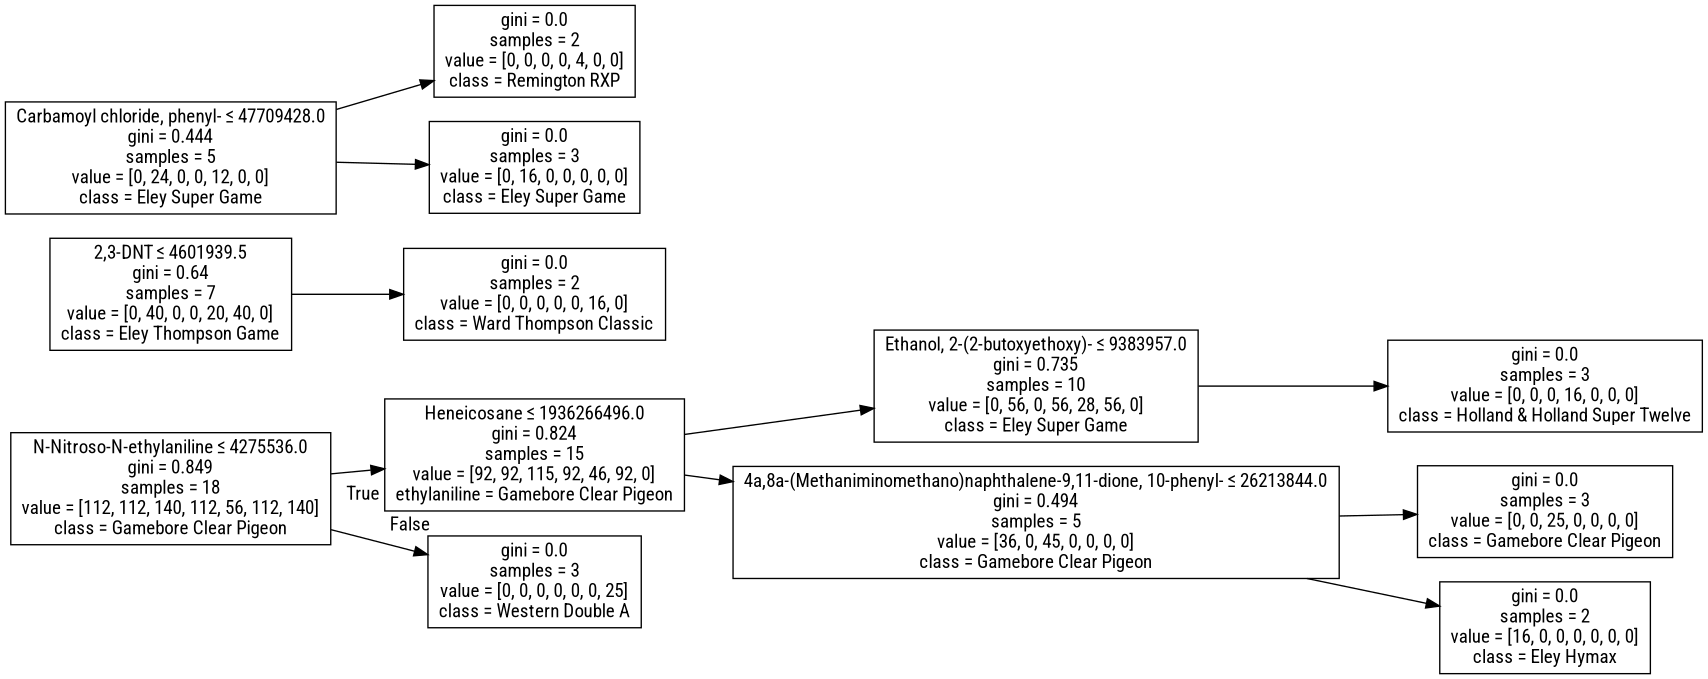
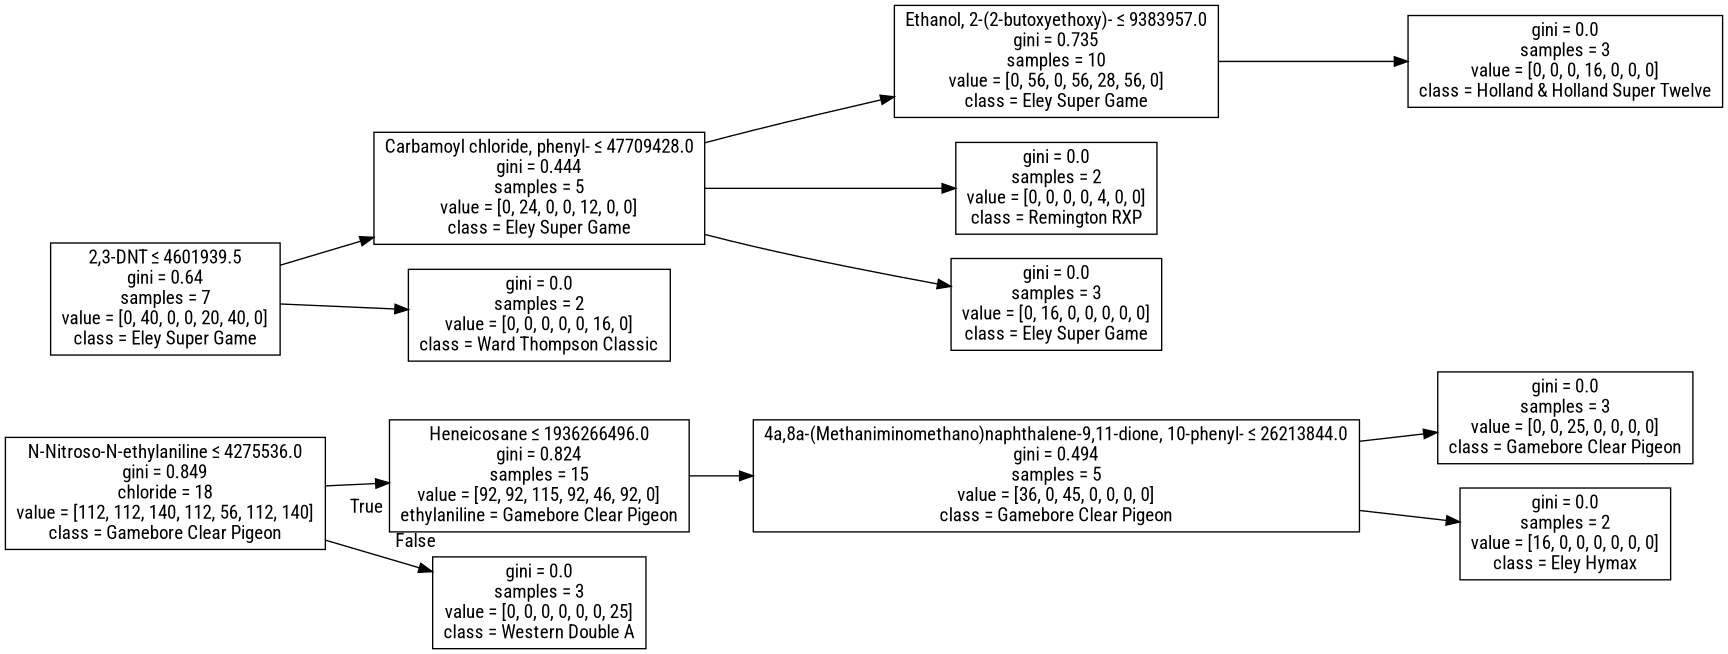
edge "2,3-DNT ≤ 4601939.5" -> "Carbamoyl chloride, phenyl- ≤ 47709428.0": added
node "2,3-DNT ≤ 4601939.5": text "class = Eley Thompson Game" -> "class = Eley Super Game"
edge "Heneicosane ≤ 1936266496.0" -> "Ethanol, 2-(2-butoxyethoxy)- ≤ 9383957.0": now "Carbamoyl chloride, phenyl- ≤ 47709428.0" -> "Ethanol, 2-(2-butoxyethoxy)- ≤ 9383957.0"
node "N-Nitroso-N-ethylaniline ≤ 4275536.0": text "samples = 18" -> "chloride = 18"
